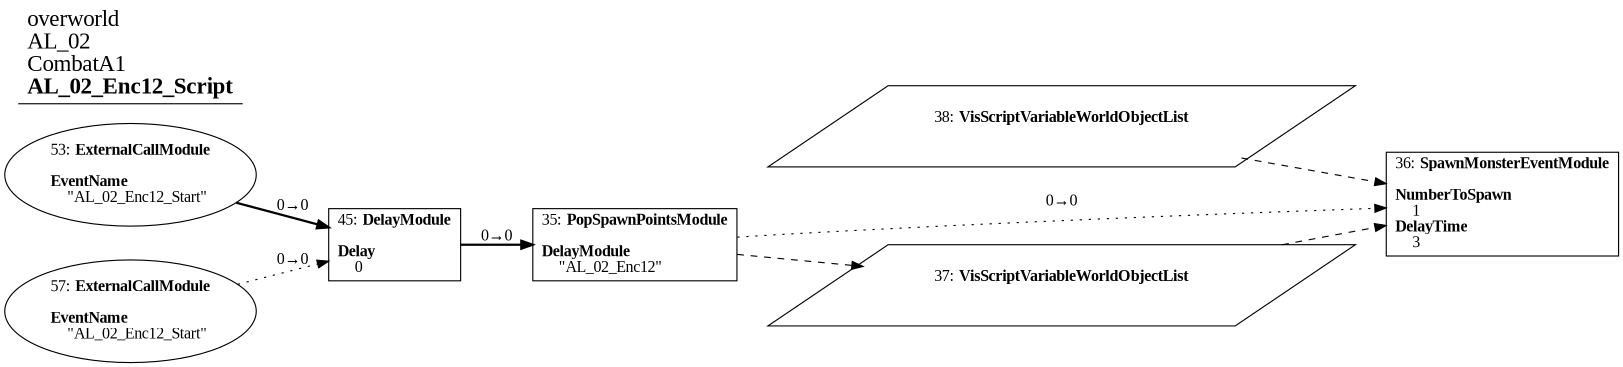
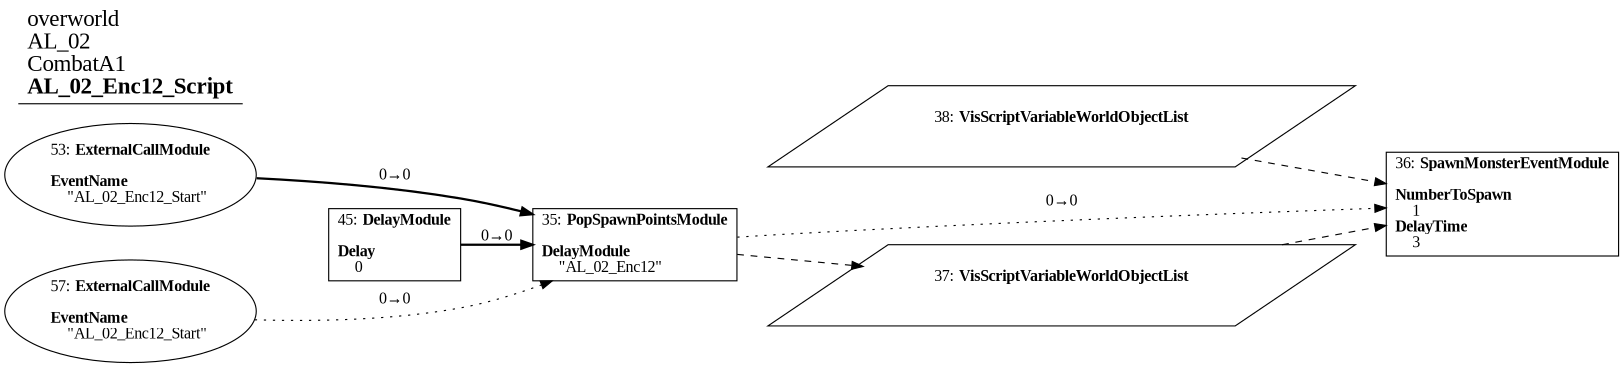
edge "53:" -> "45:": now "53:" -> "35:"
edge "57:" -> "45:": now "57:" -> "35:"
